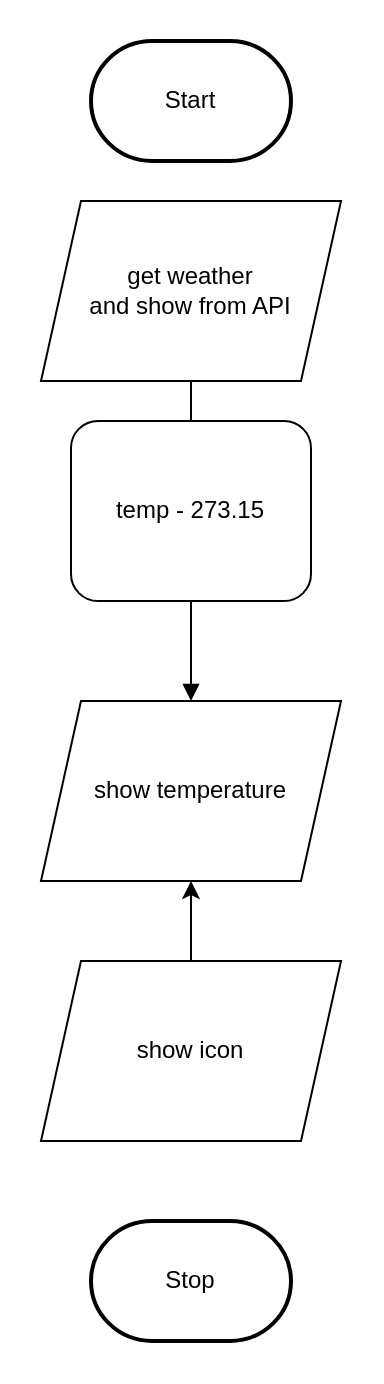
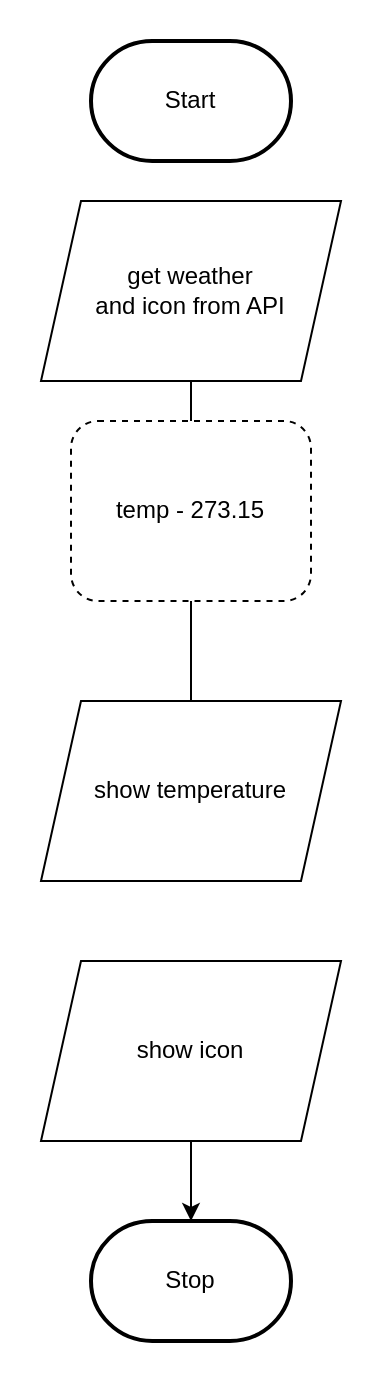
node "get weather and show from API": label "get weather and show from API" -> "get weather and icon from API"
node "temp - 273.15": style solid -> dashed
edge "temp - 273.15" -> "show temperature": arrowhead block -> none
edge "show icon" -> "show temperature": now "show icon" -> "Stop"
